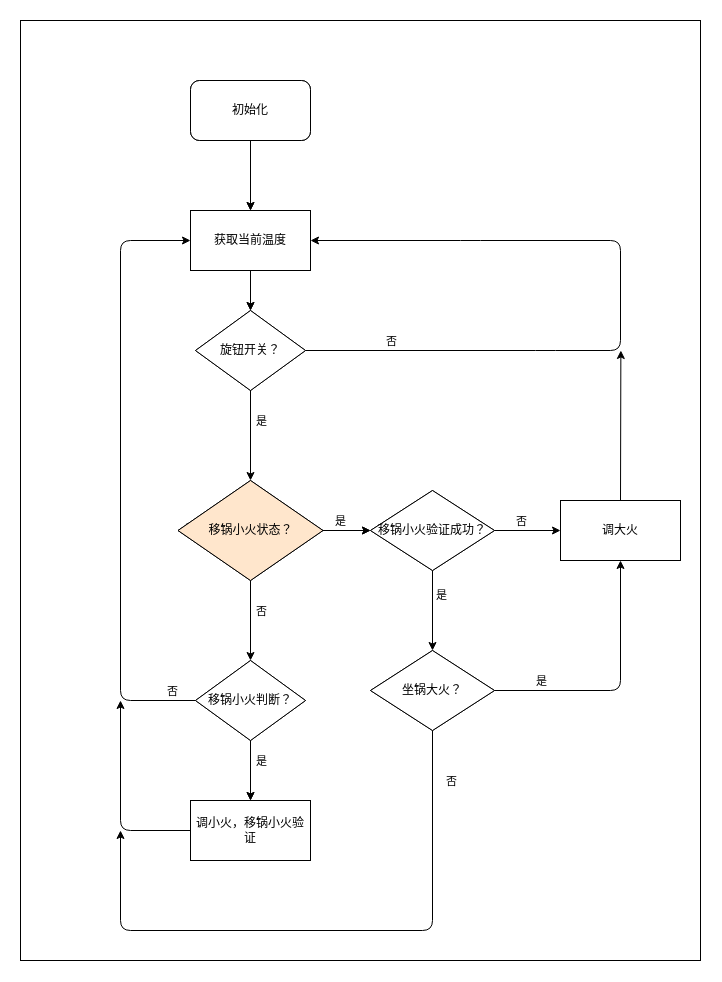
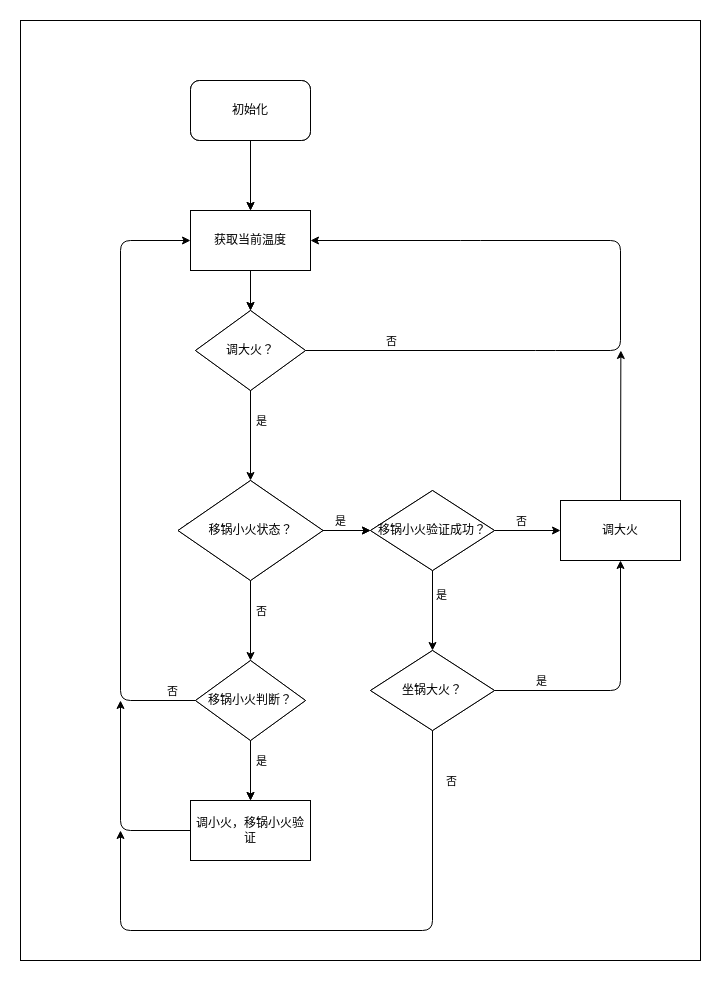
node "旋钮开关？": label "旋钮开关？" -> "调大火？"
node "移锅小火状态？": fillcolor #ffe6cc -> #ffffff
